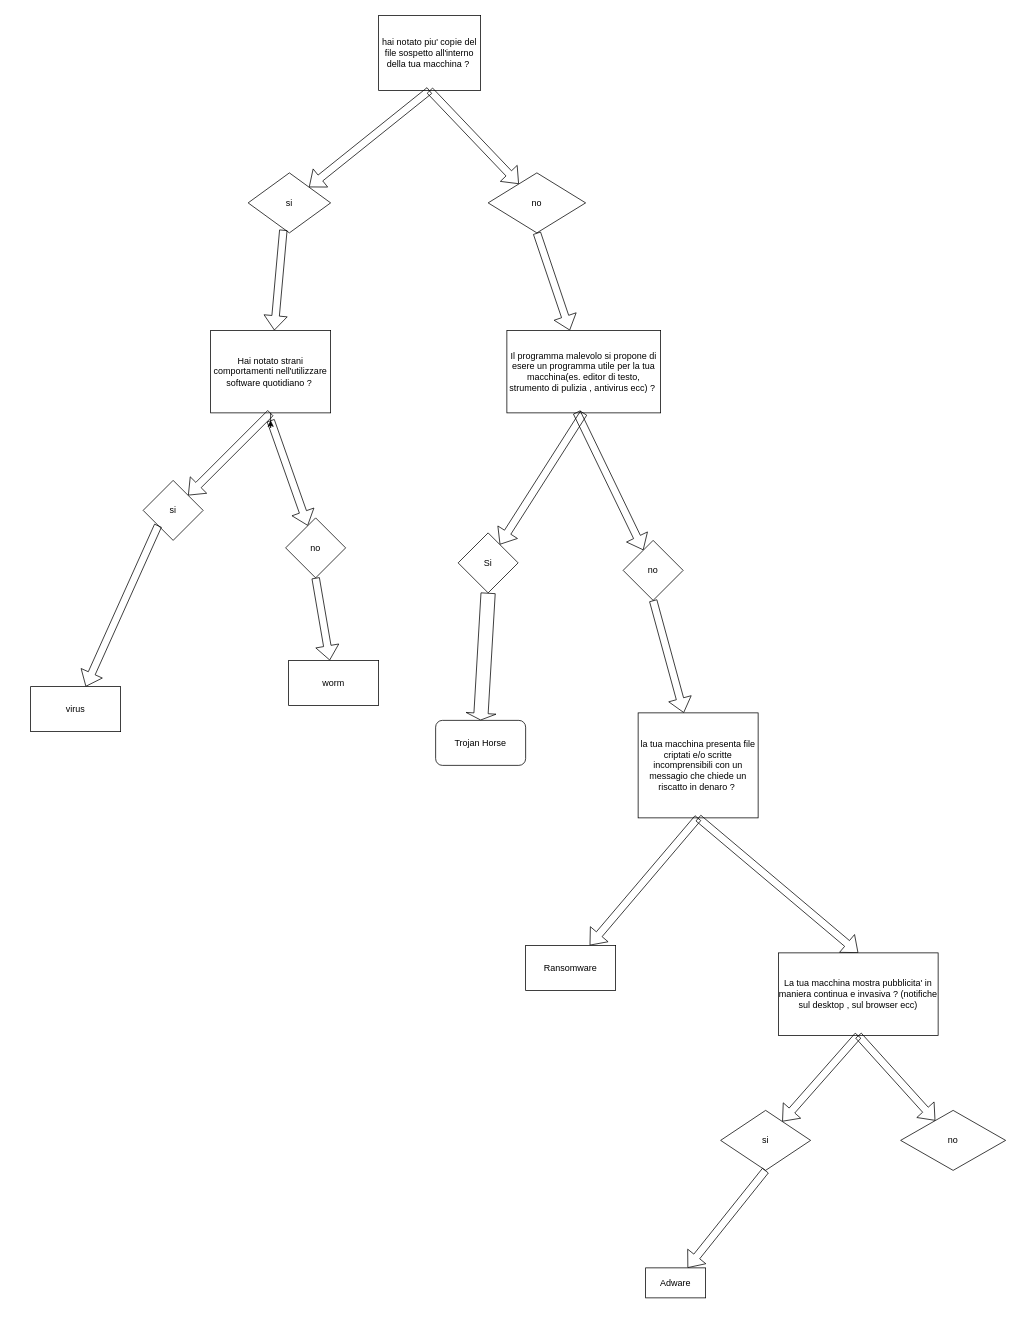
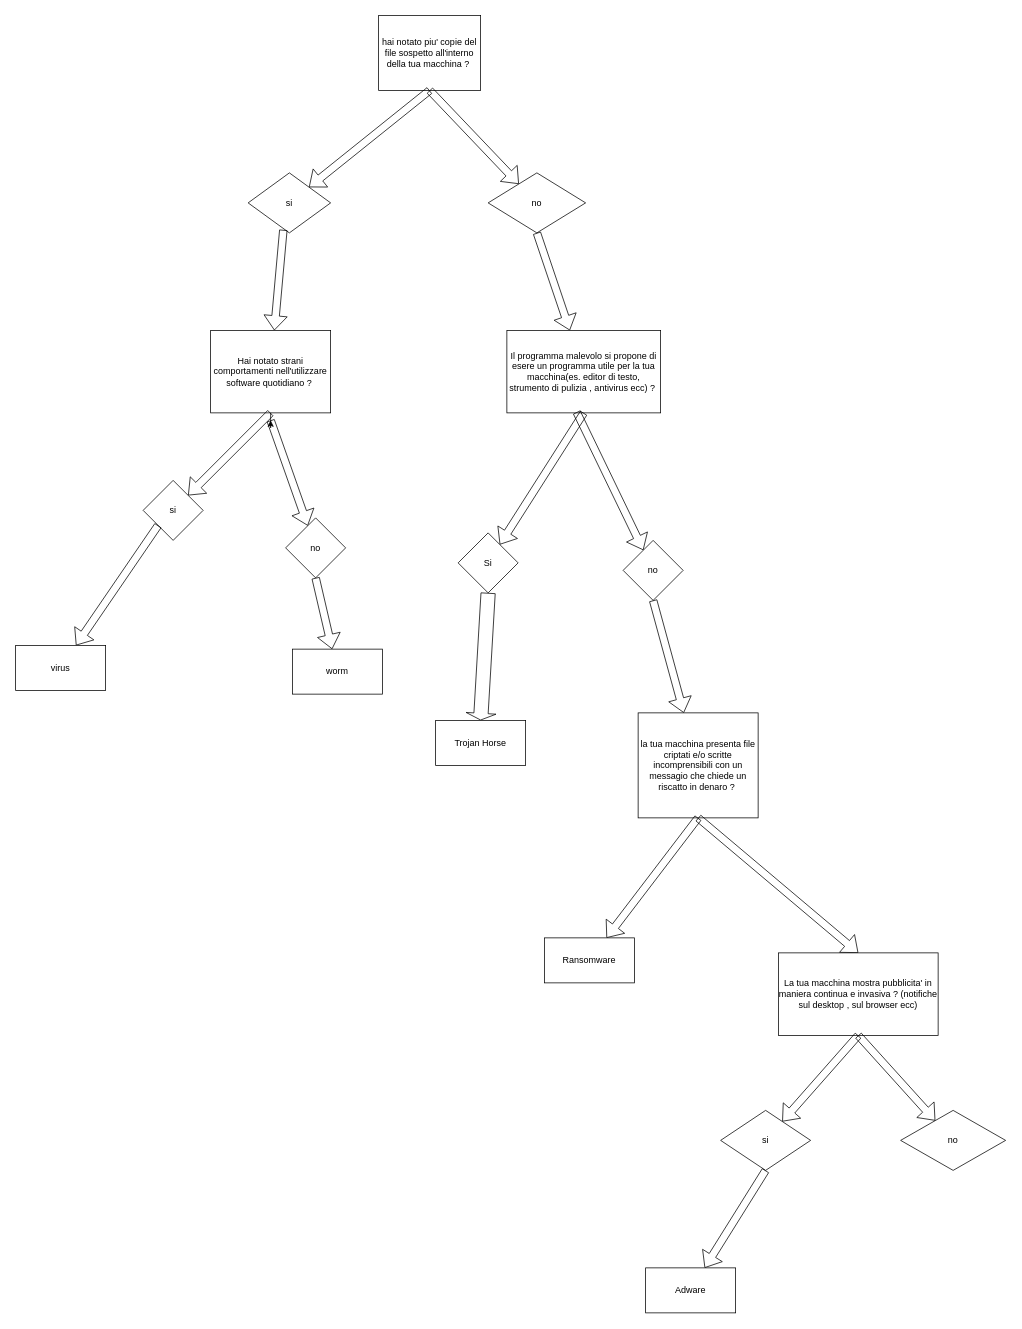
node "worm": moved (333, 683) -> (337, 672)
node "virus": moved (75, 709) -> (60, 668)
node "Trojan Horse": shape rounded rectangle -> rectangle
node "Ransomware": moved (570, 968) -> (589, 960)
node "Adware": size 60x30 -> 90x45
